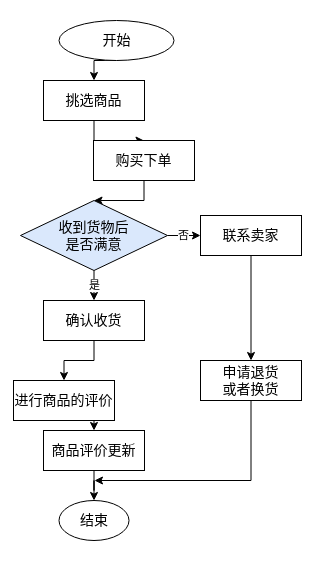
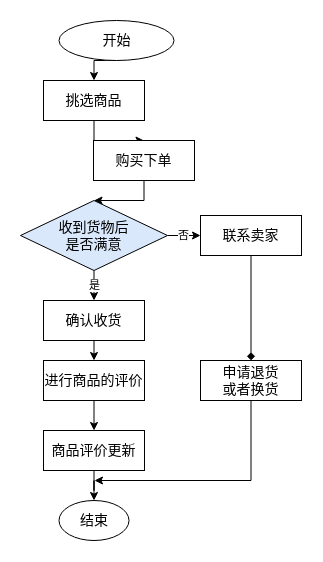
edge "联系卖家" -> "申请退货 或者换货": arrowhead classic -> diamond
node "进行商品的评价": moved (64, 401) -> (94, 381)
